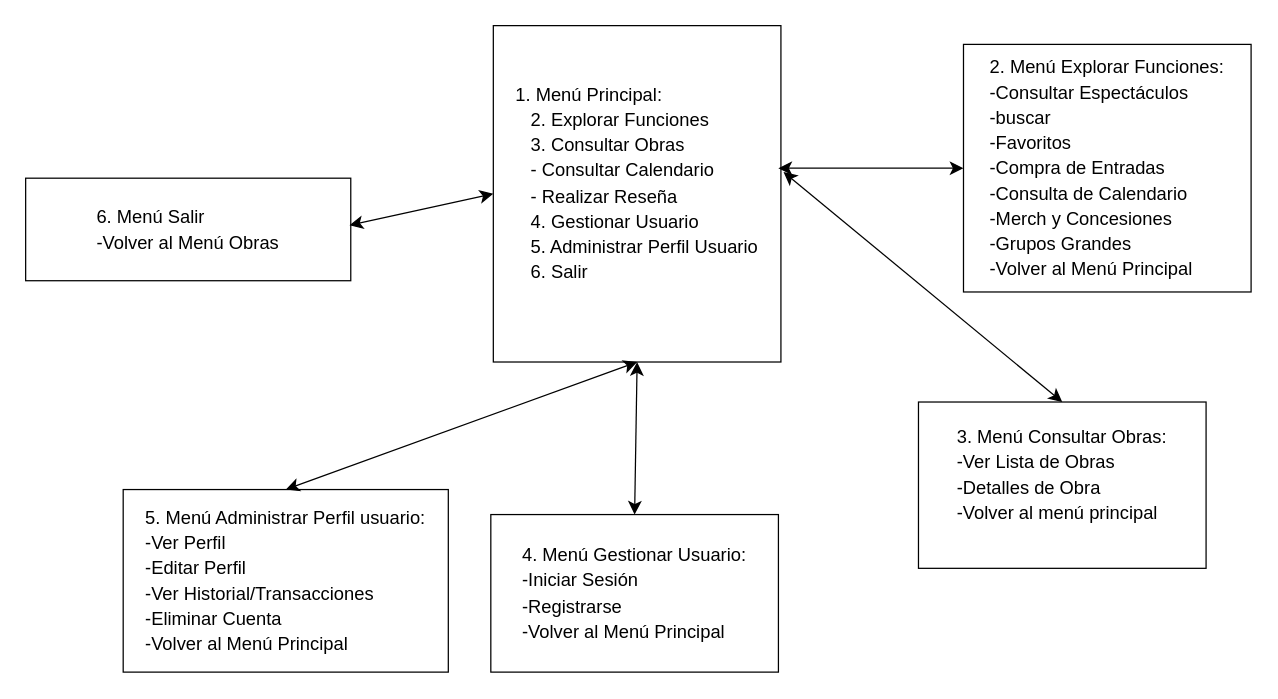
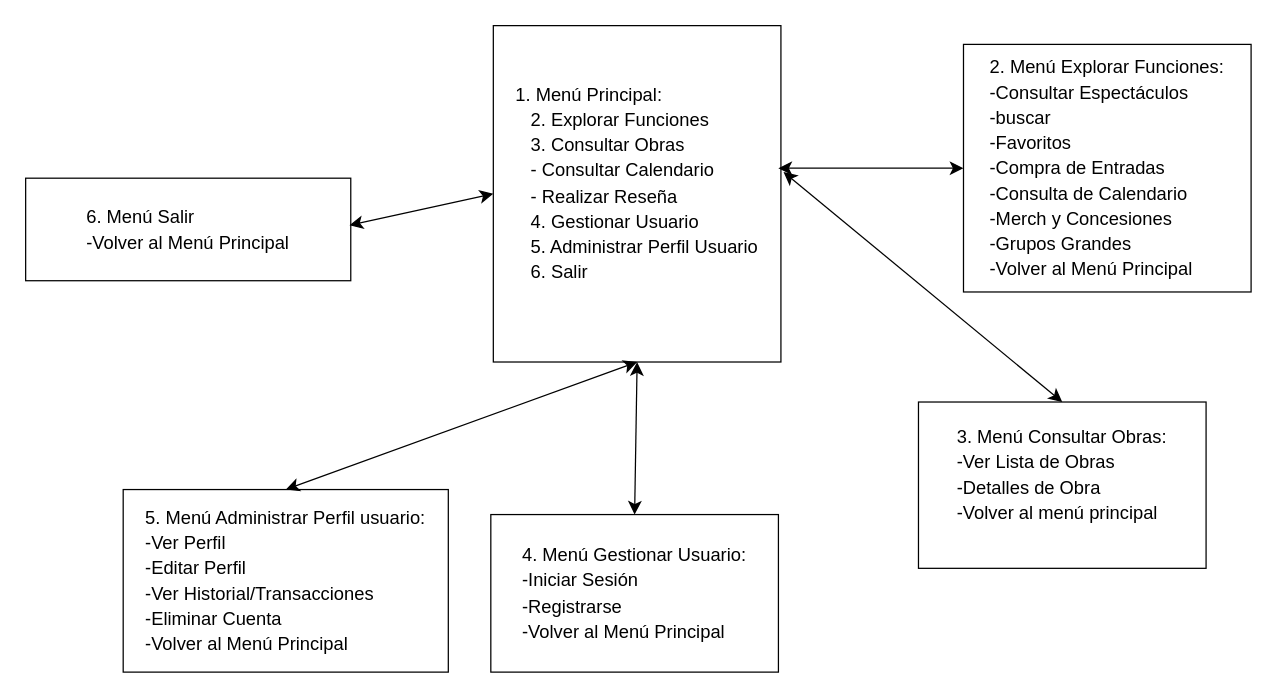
node "6. Menú Salir -Volver al Menú Obras": label "6. Menú Salir -Volver al Menú Obras" -> "6. Menú Salir -Volver al Menú Principal"
